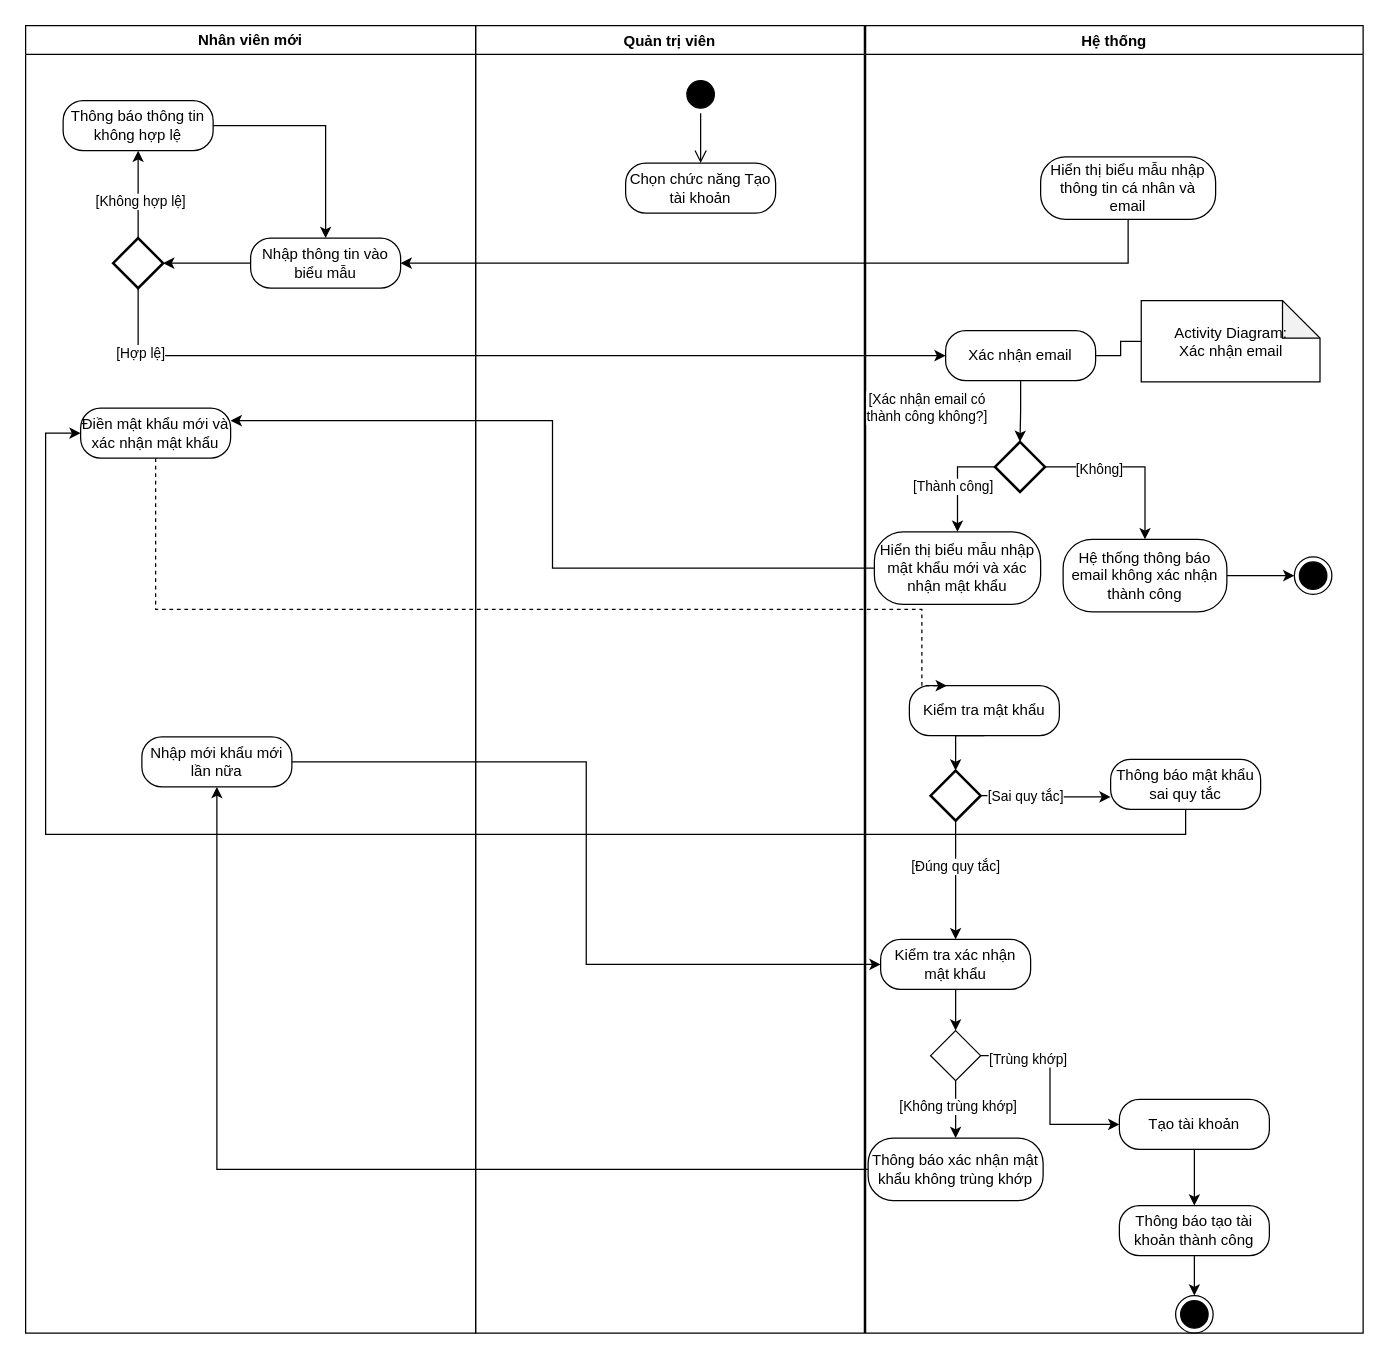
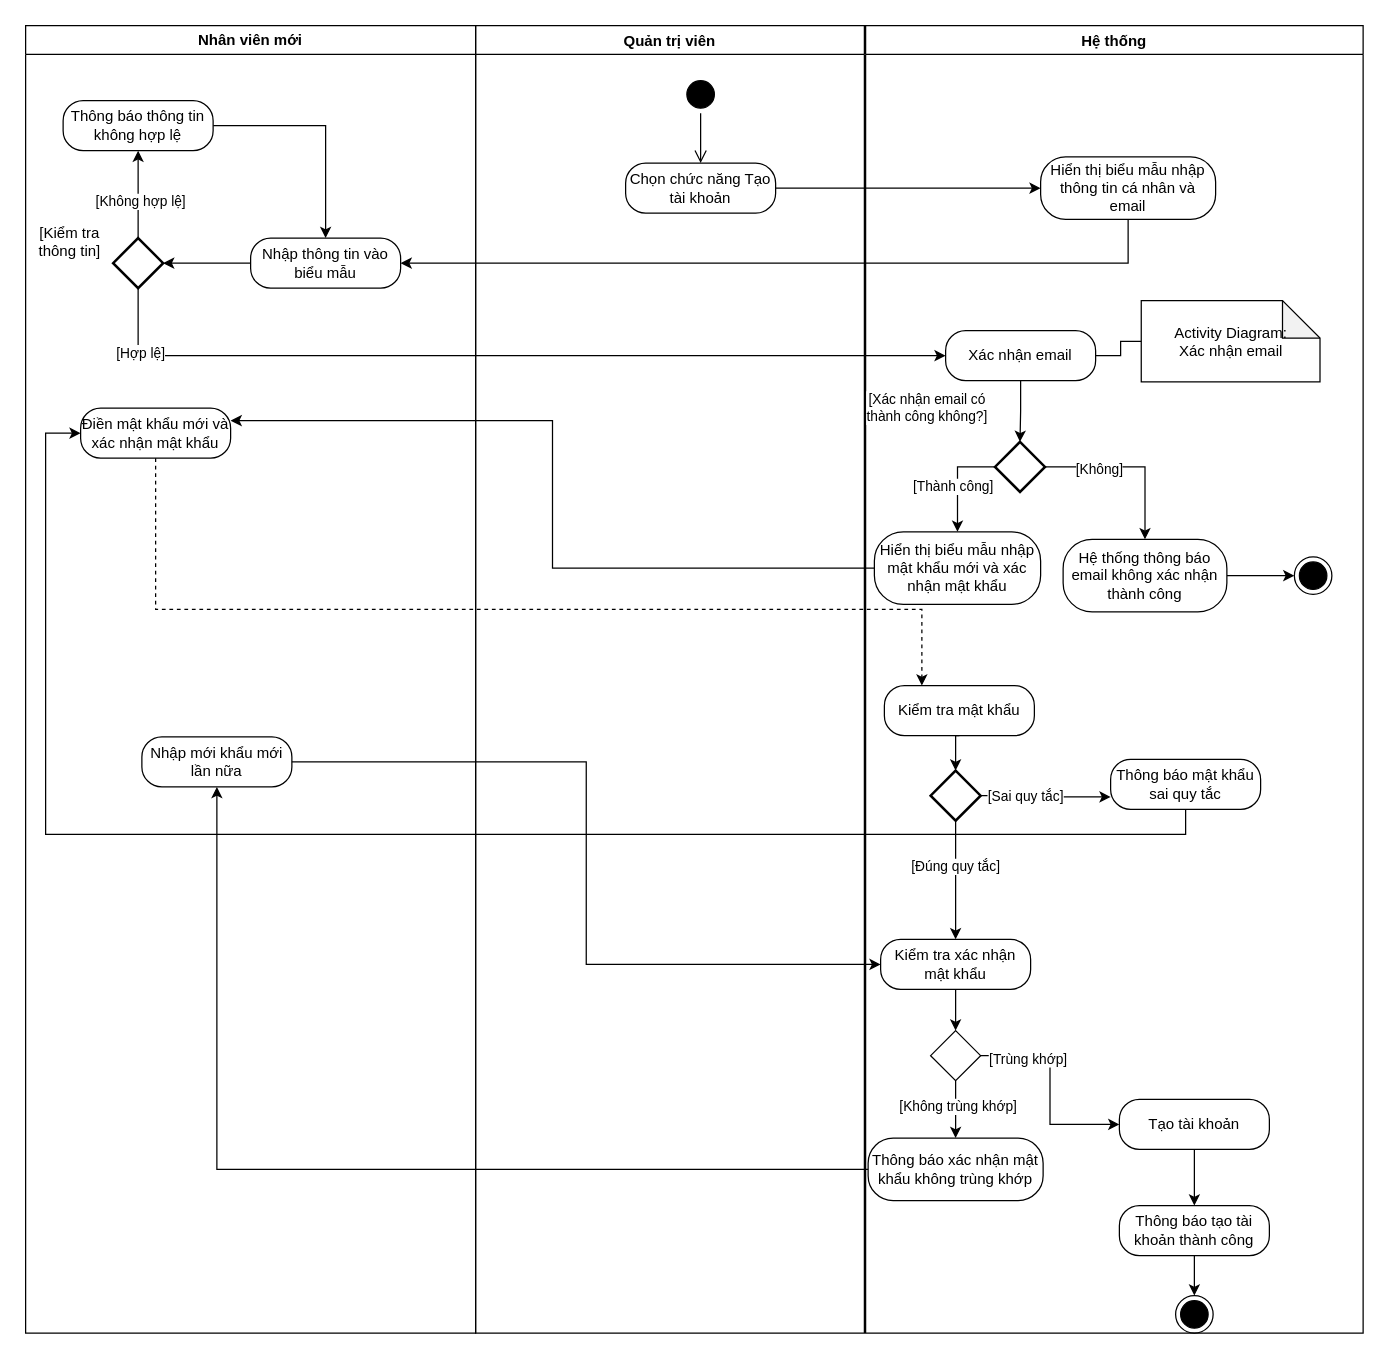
edge "Chọn chức năng Tạo tài khoản" -> "Hiển thị biểu mẫu nhập thông tin cá nhân và email": added
node "[Kiểm tra thông tin]": added
node "Kiểm tra mật khẩu": moved (984, 711) -> (959, 711)
